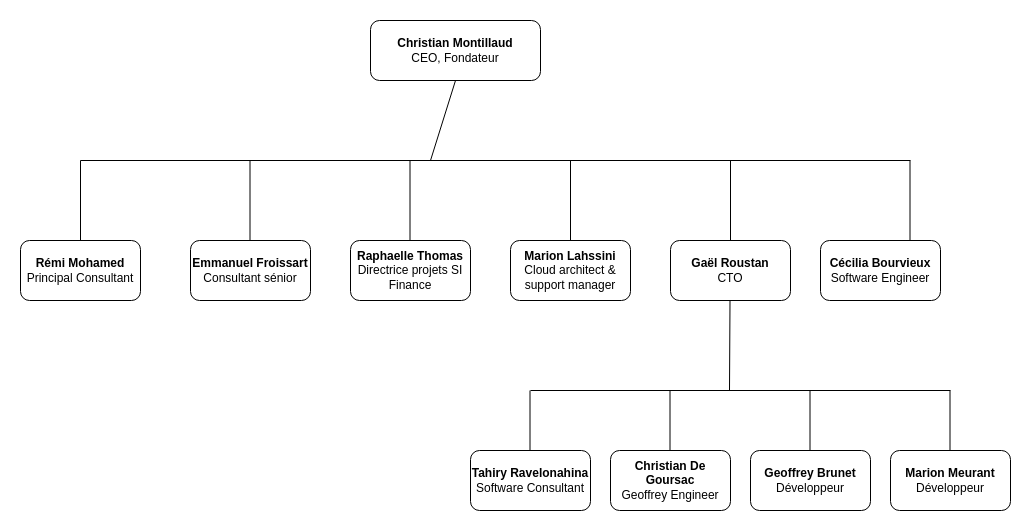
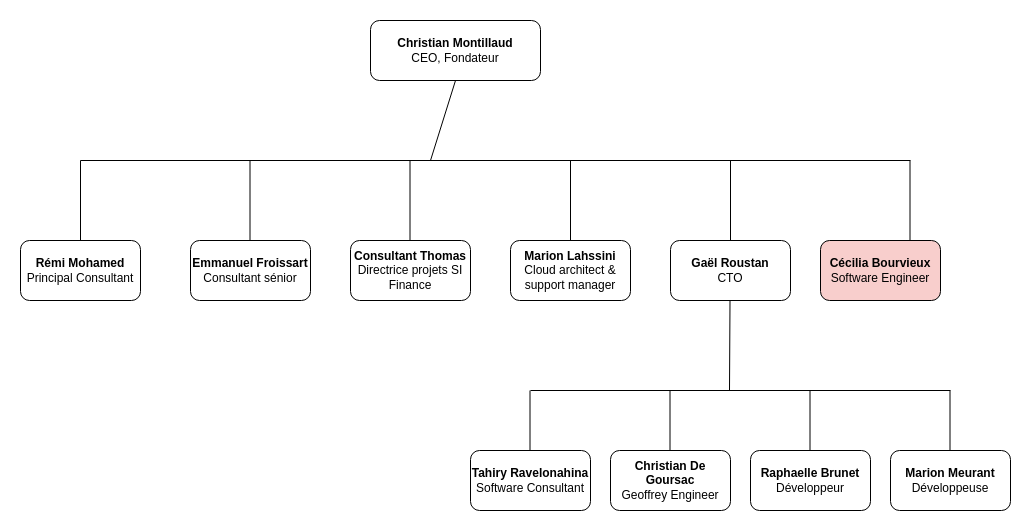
node "Raphaelle Thomas Directrice projets SI Finance": label "Raphaelle Thomas Directrice projets SI Finance" -> "Consultant Thomas Directrice projets SI Finance"
node "Cécilia Bourvieux Software Engineer": fillcolor #ffffff -> #f8cecc
node "Geoffrey Brunet Développeur": label "Geoffrey Brunet Développeur" -> "Raphaelle Brunet Développeur"
node "Marion Meurant Développeur": label "Marion Meurant Développeur" -> "Marion Meurant Développeuse"
